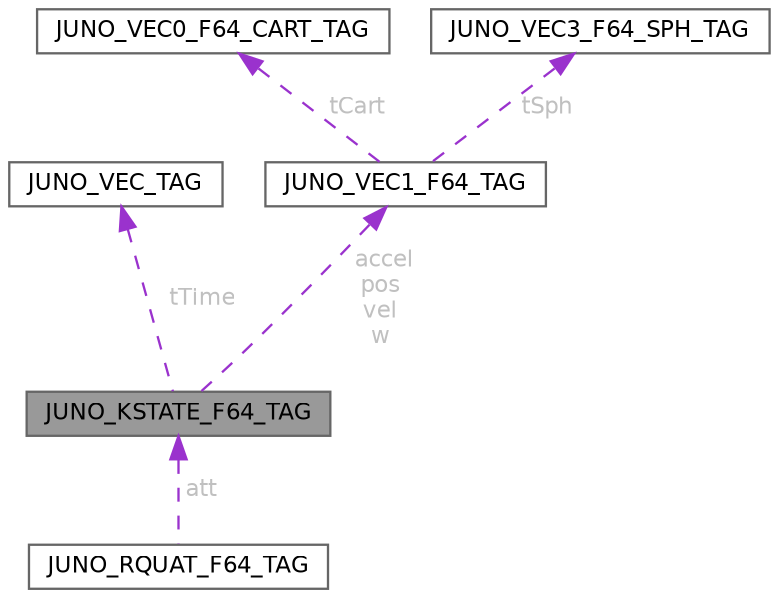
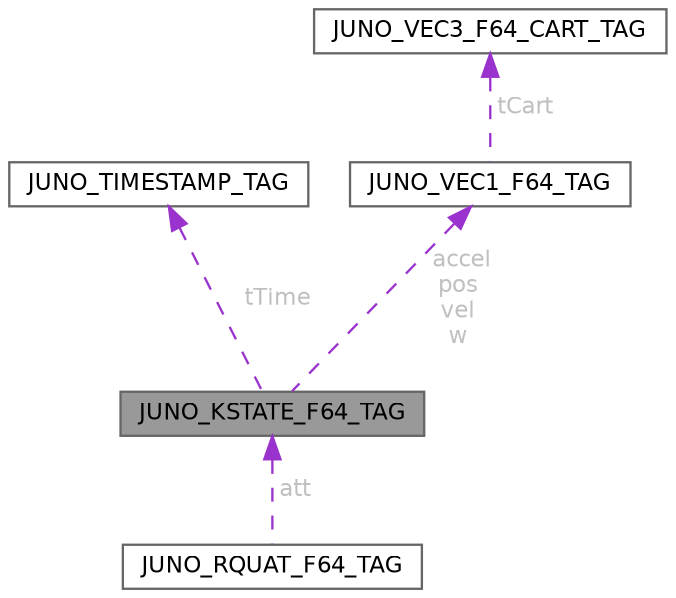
node "JUNO_VEC0_F64_CART_TAG": label "JUNO_VEC0_F64_CART_TAG" -> "JUNO_VEC3_F64_CART_TAG"
node "JUNO_VEC3_F64_SPH_TAG": removed
node "JUNO_VEC_TAG": label "JUNO_VEC_TAG" -> "JUNO_TIMESTAMP_TAG"
